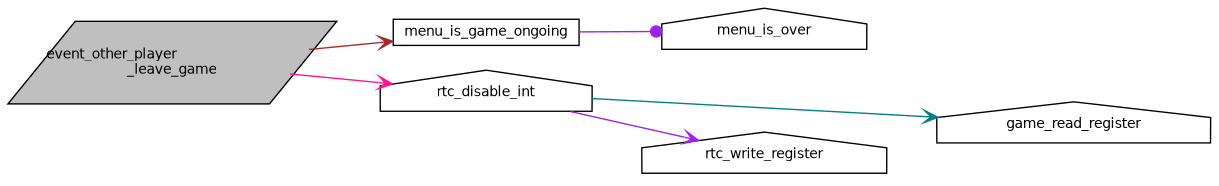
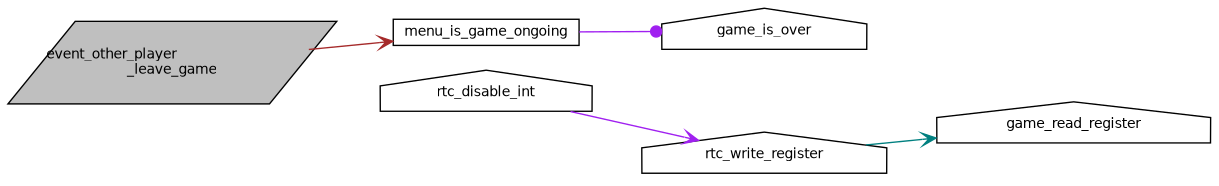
node "menu_is_over": label "menu_is_over" -> "game_is_over"
edge "event_other_player _leave_game" -> "rtc_disable_int": removed
edge "rtc_disable_int" -> "game_read_register": now "rtc_write_register" -> "game_read_register"
